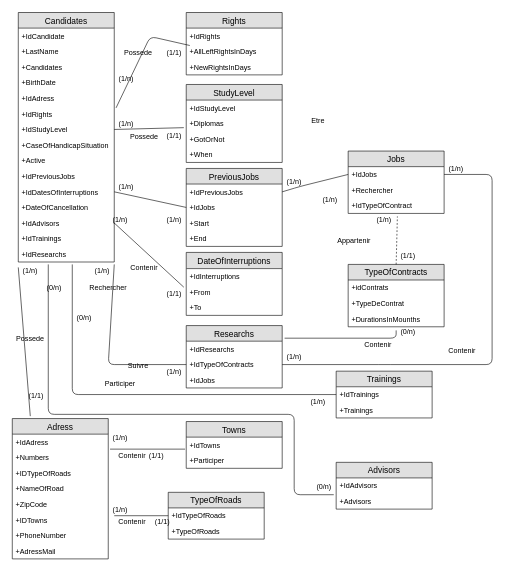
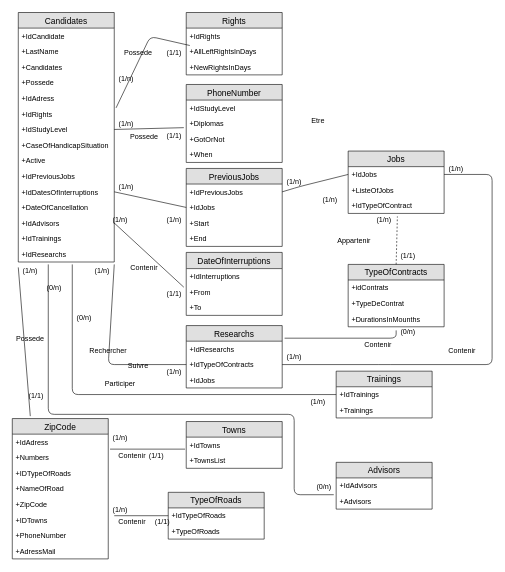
node "+BirthDate": label "+BirthDate" -> "+Possede"
node "StudyLevel": label "StudyLevel" -> "PhoneNumber"
node "+Rechercher": label "+Rechercher" -> "+ListeOfJobs"
node "Rechercher": moved (108, 288) -> (108, 351)
node "Adress": label "Adress" -> "ZipCode"
node "+Participer": label "+Participer" -> "+TownsList"
